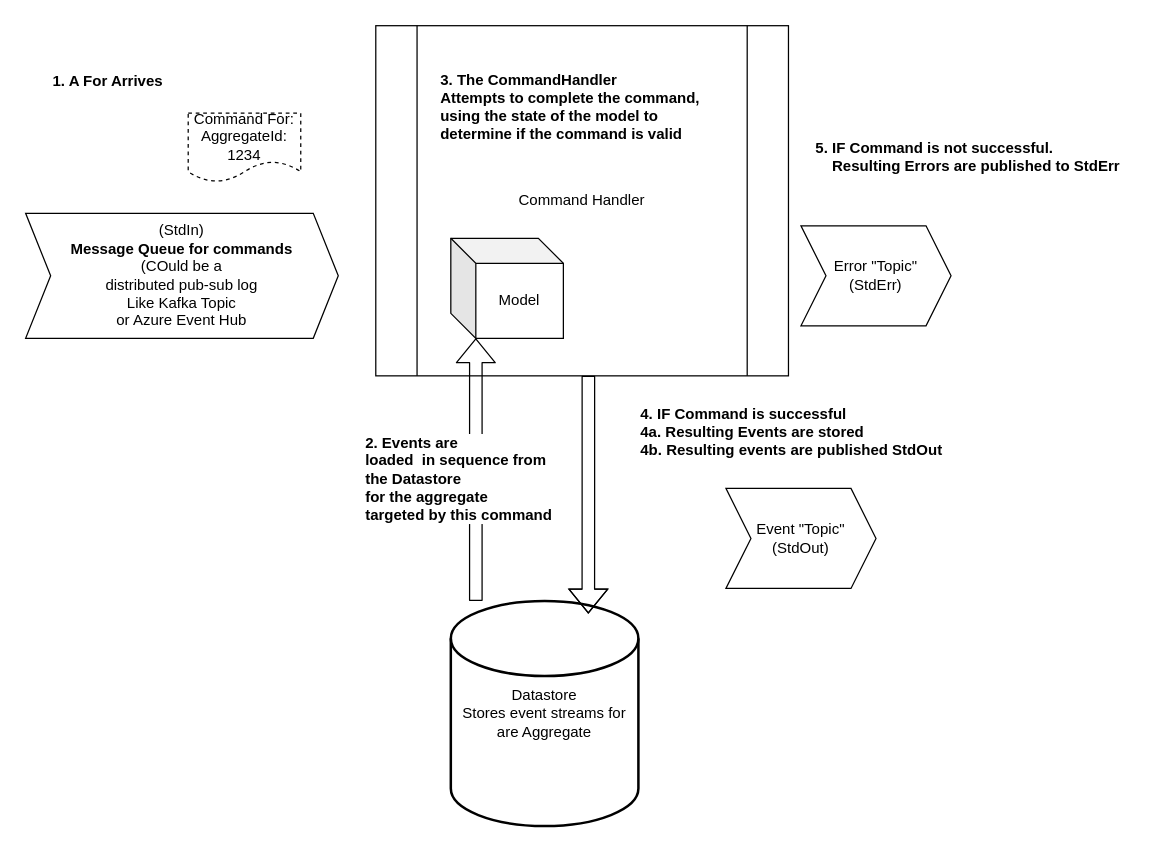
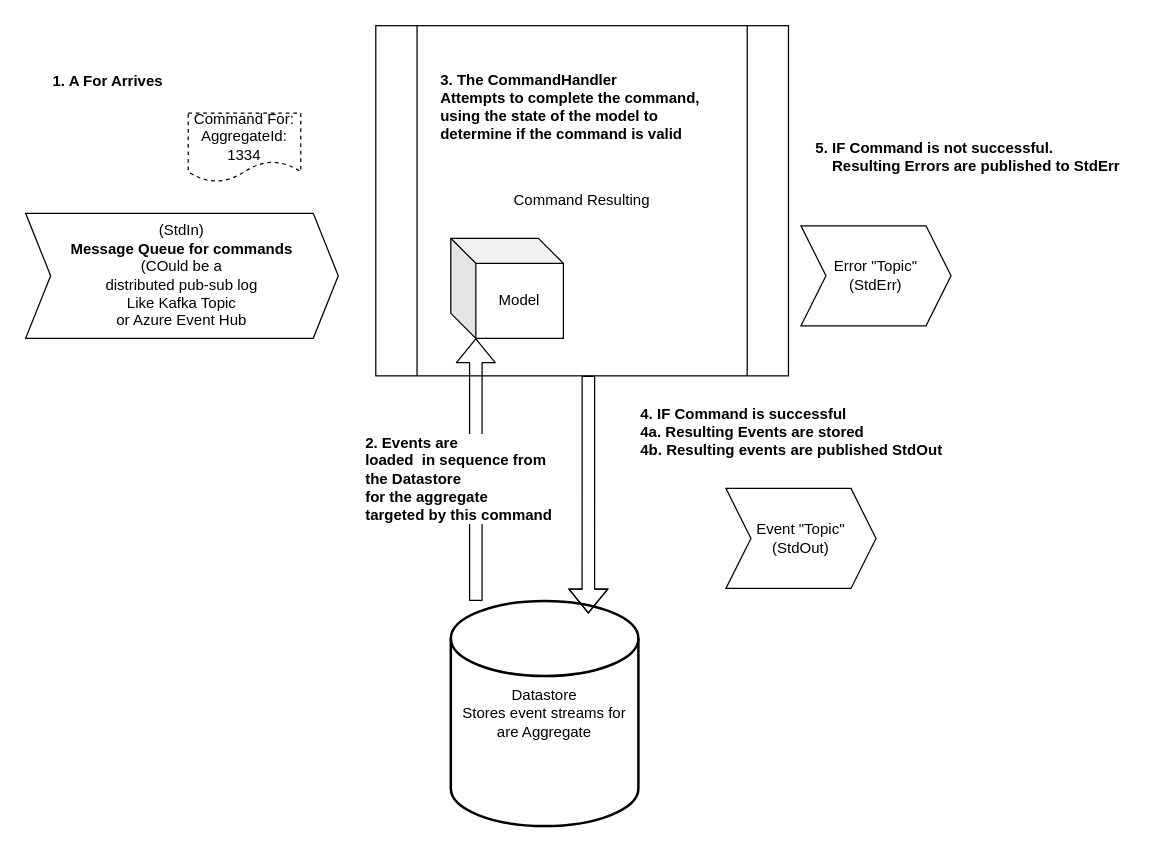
node "Command For: AggregateId: 1234": label "Command For: AggregateId: 1234" -> "Command For: AggregateId: 1334"
node "Command Handler": label "Command Handler" -> "Command Resulting"
